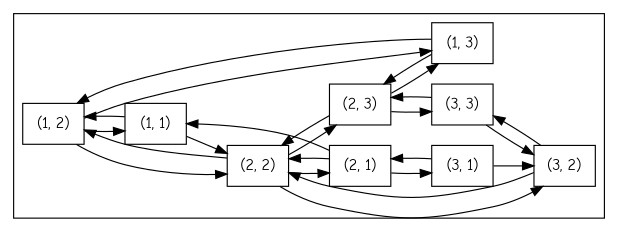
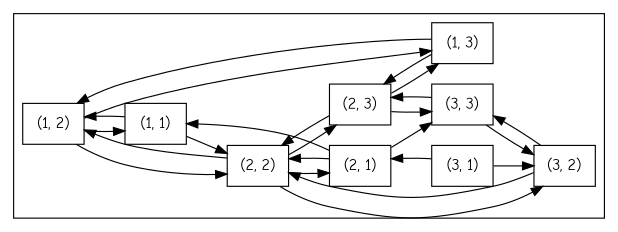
edge "(2, 1)" -> "(3, 1)": now "(2, 1)" -> "(3, 3)"
